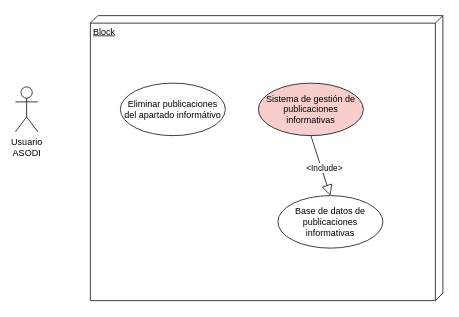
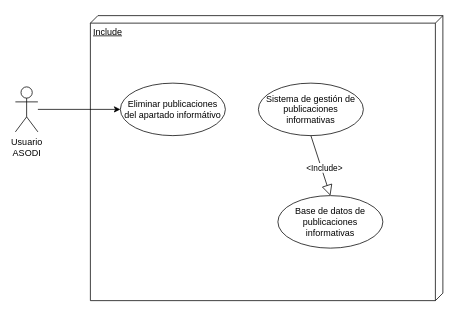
node "Block": label "Block" -> "Include"
edge "Usuario ASODI" -> "Eliminar publicaciones del apartado informátivo": added
node "Sistema de gestión de publicaciones informativas": fillcolor #f8cecc -> #ffffff
